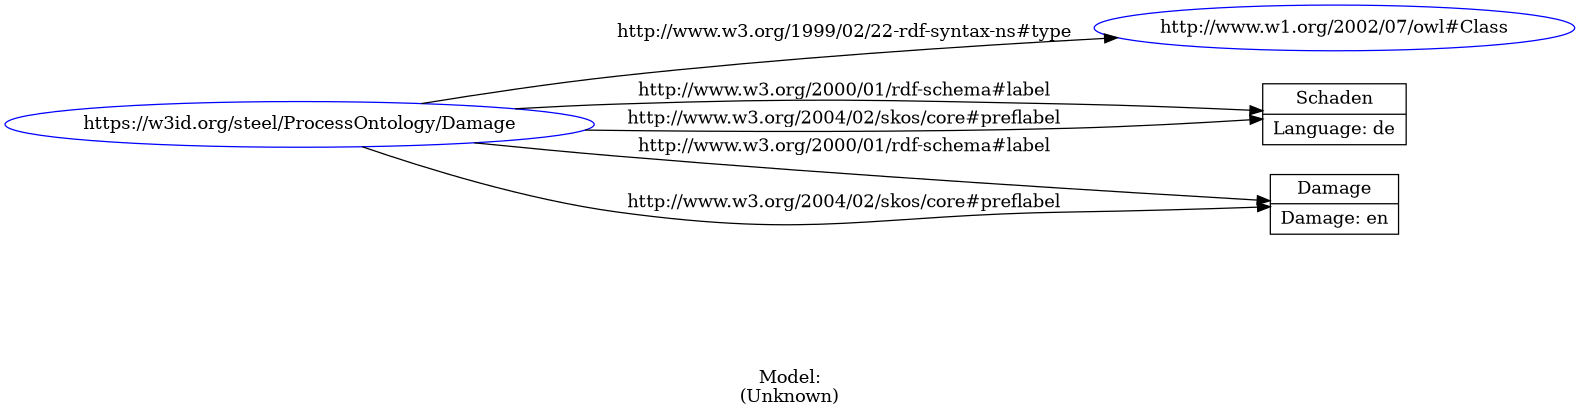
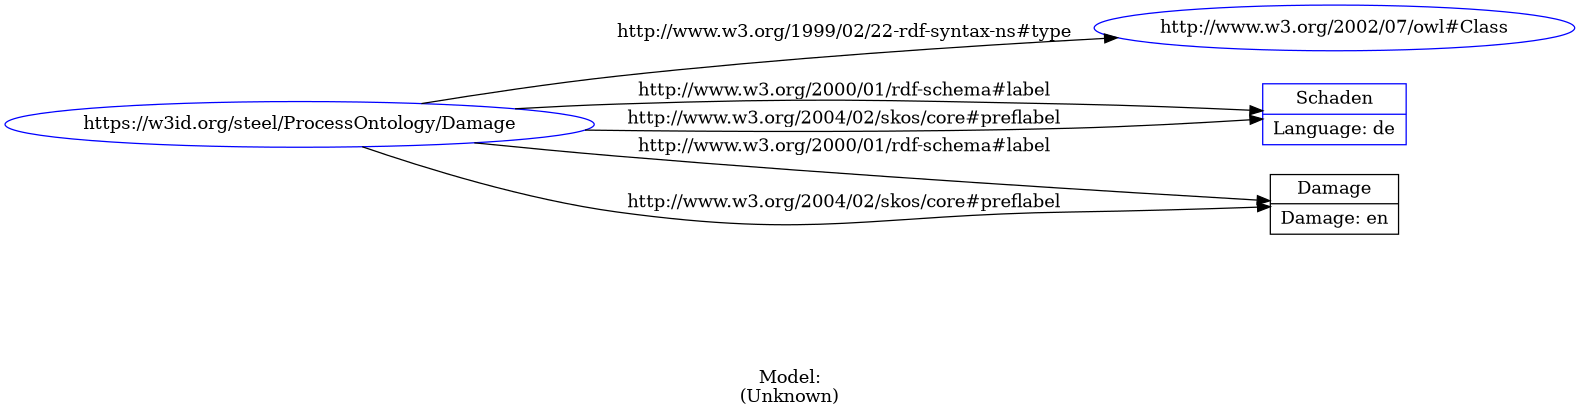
node "http://www.w1.org/2002/07/owl#Class": label "http://www.w1.org/2002/07/owl#Class" -> "http://www.w3.org/2002/07/owl#Class"
node "Schaden": color black -> blue
